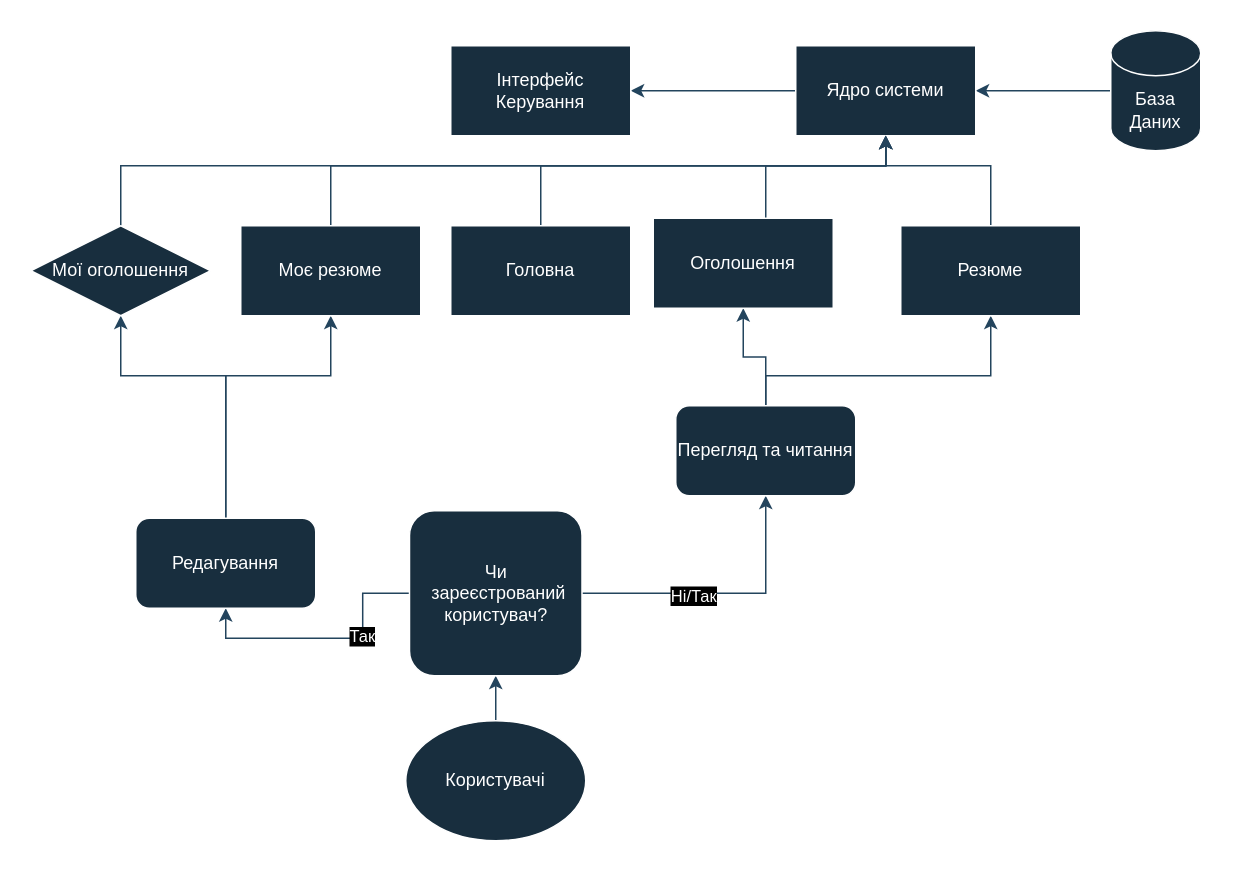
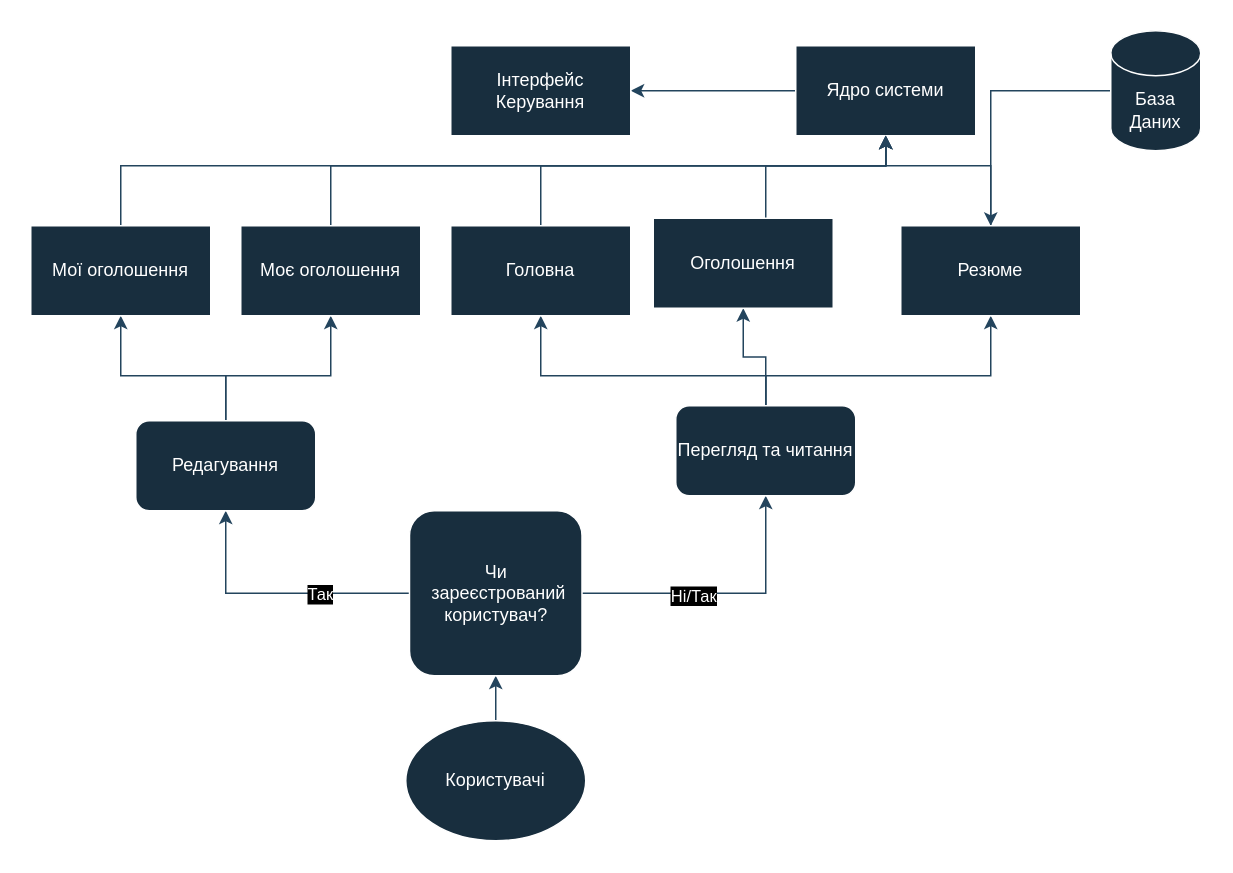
edge "База Даних" -> "Ядро системи": now "База Даних" -> "Резюме"
node "Мої оголошення": shape diamond -> rectangle
node "Моє резюме": label "Моє резюме" -> "Моє оголошення"
edge "Перегляд та читання" -> "Головна": added
node "Редагування": moved (226, 563) -> (226, 466)
